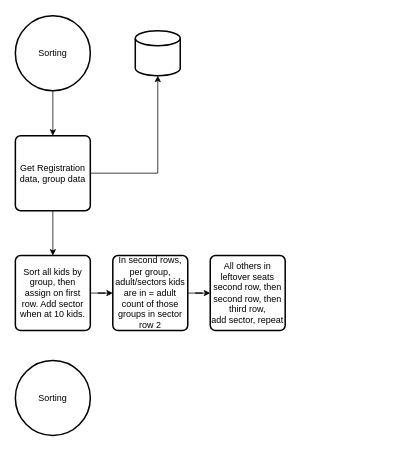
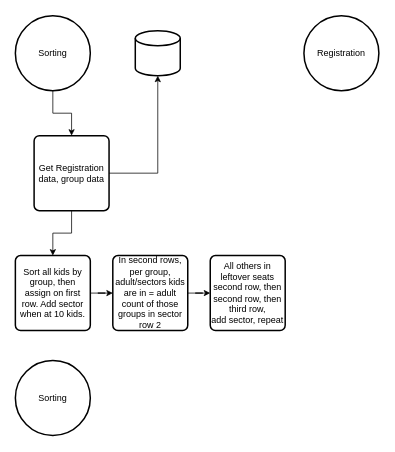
node "Registration": added
node "Get Registration data, group data": moved (53, 173) -> (72, 173)
